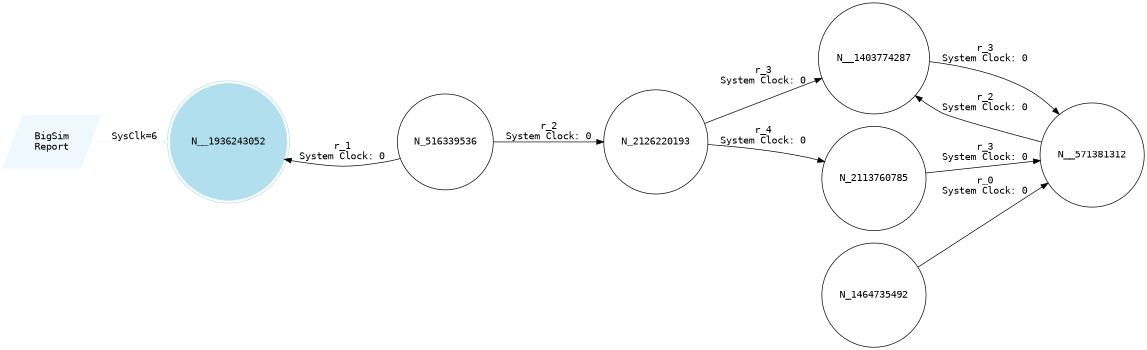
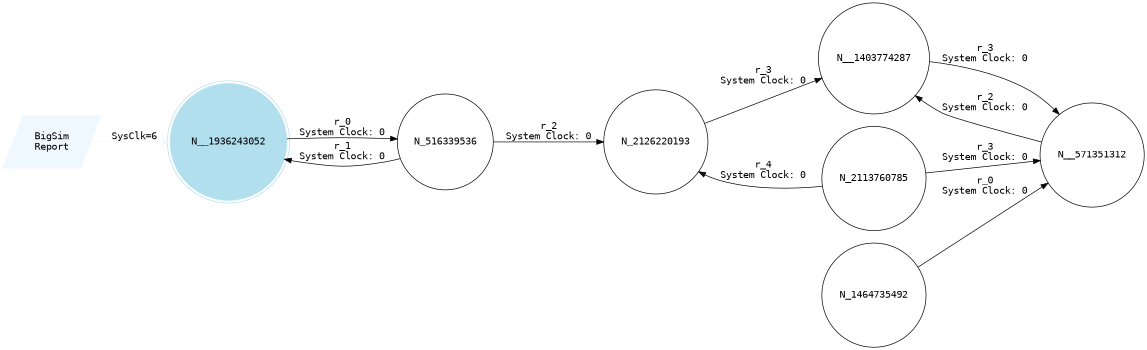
edge "N__1936243052" -> "N_516339536": added, label "r_0 System Clock: 0"
edge "N_2126220193" -> "N_2113760785": reversed
node "N__571381312": label "N__571381312" -> "N__571351312"
